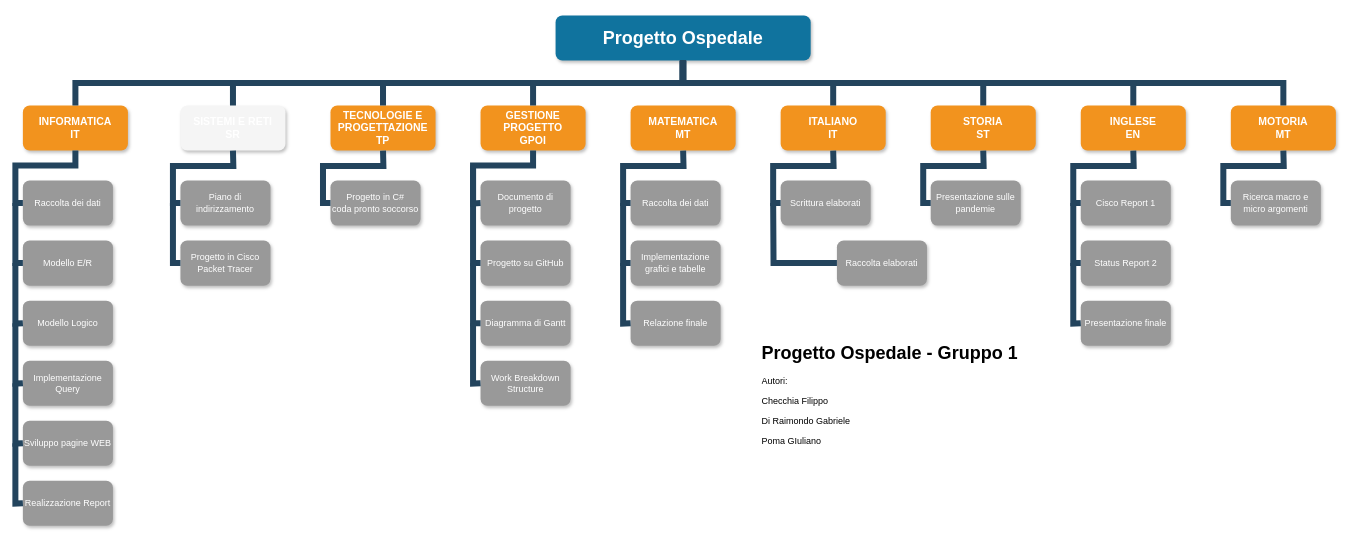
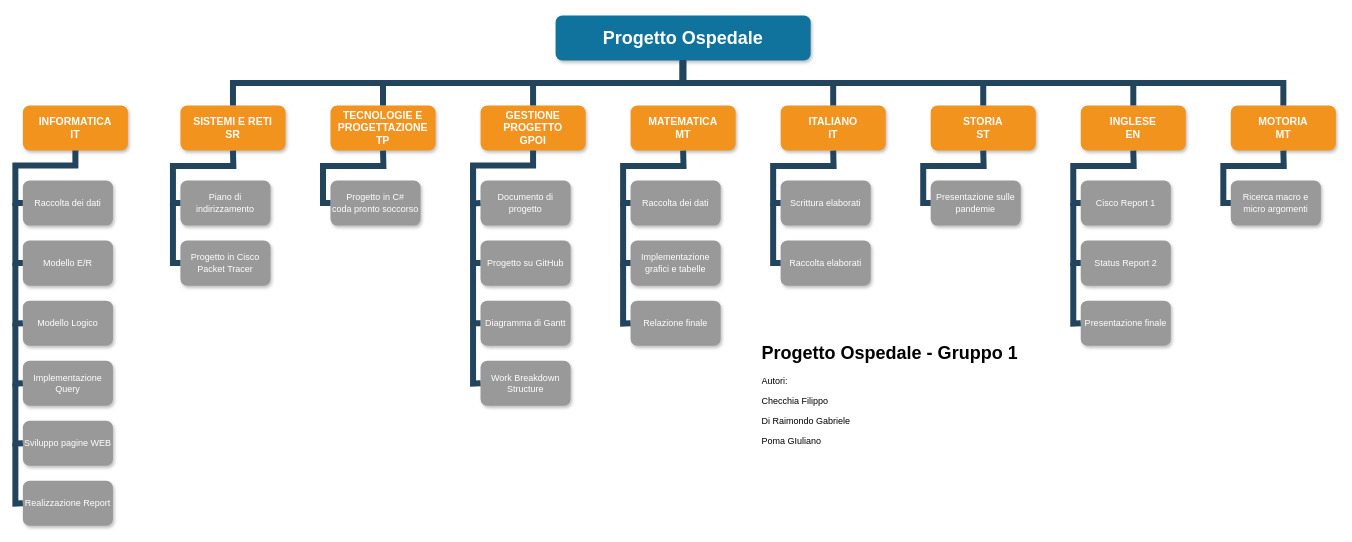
edge "Progetto Ospedale" -- "INFORMATICA IT": removed
node "SISTEMI E RETI SR": fillcolor #f5f5f5 -> #f2931e
node "Raccolta elaborati": moved (882, 263) -> (825, 263)
